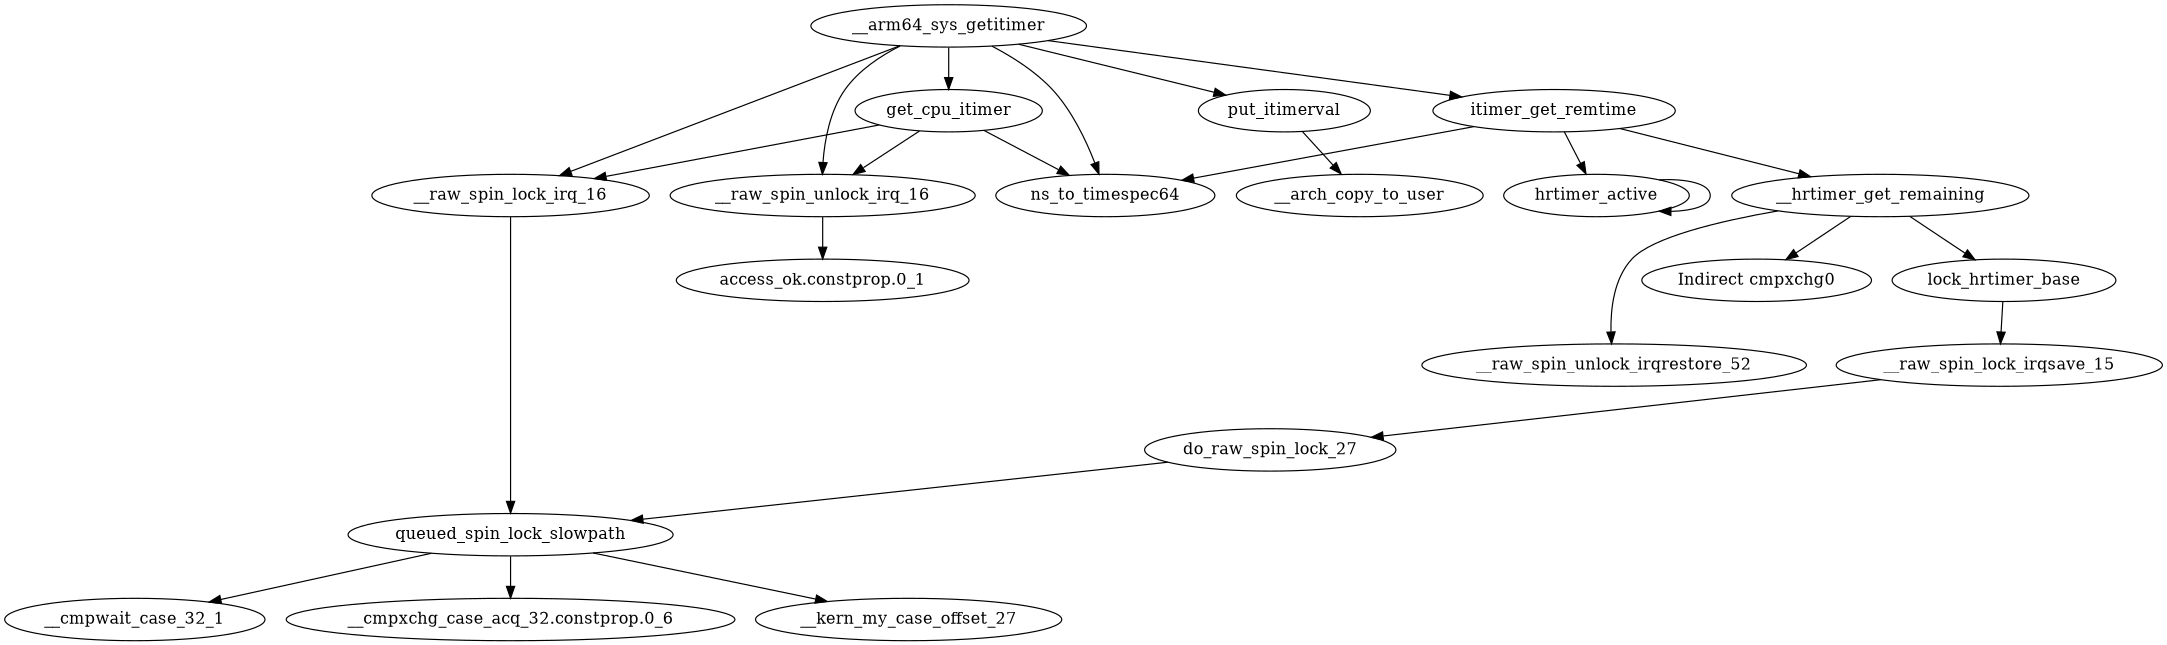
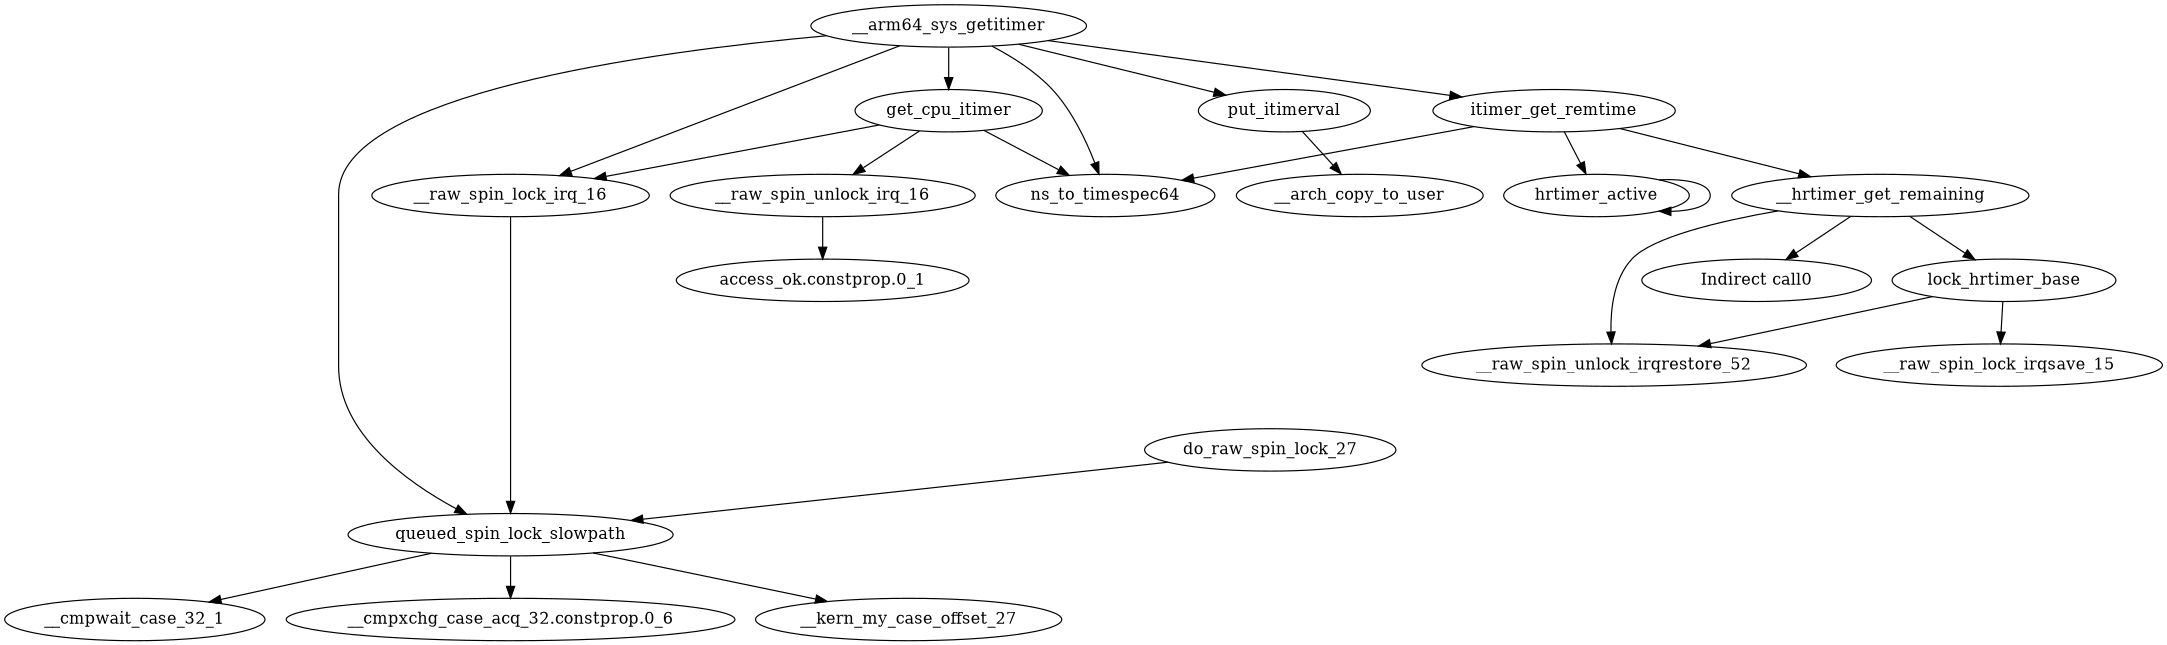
edge "__arm64_sys_getitimer" -> "__raw_spin_unlock_irq_16": now "__arm64_sys_getitimer" -> "queued_spin_lock_slowpath"
node "Indirect cmpxchg0": label "Indirect cmpxchg0" -> "Indirect call0"
edge "lock_hrtimer_base" -> "__raw_spin_unlock_irqrestore_52": added
edge "__raw_spin_lock_irqsave_15" -> "do_raw_spin_lock_27": removed
